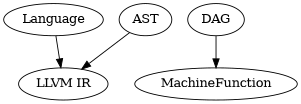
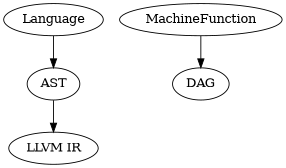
edge "Language" -> "LLVM IR": now "Language" -> "AST"
edge "DAG" -> "MachineFunction": reversed
